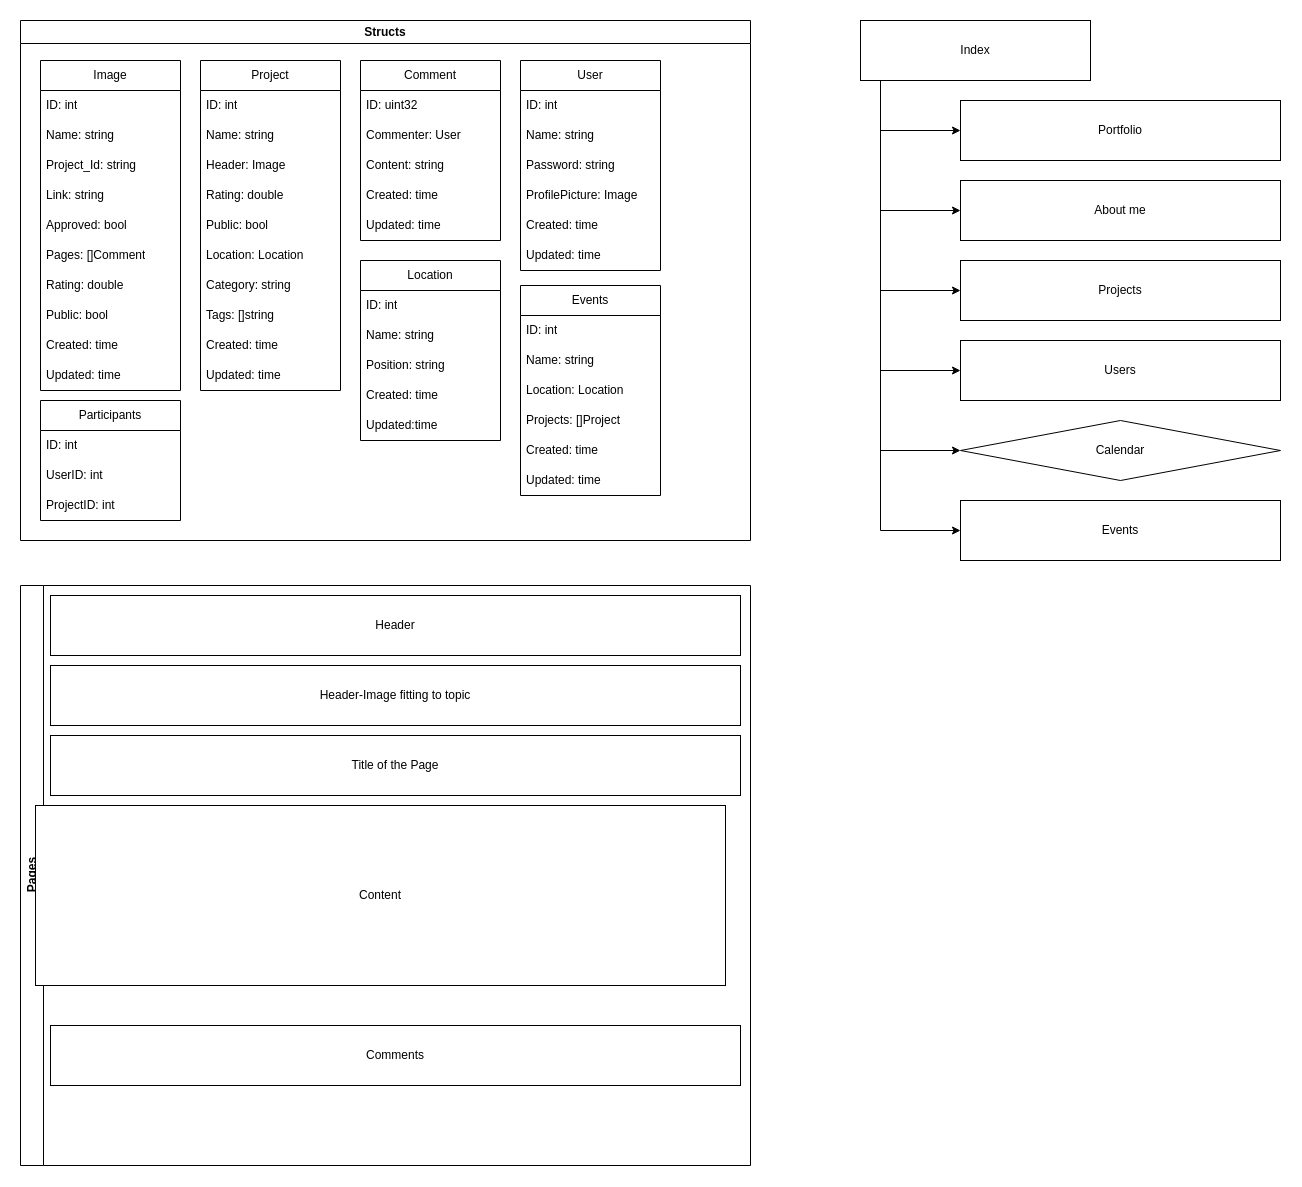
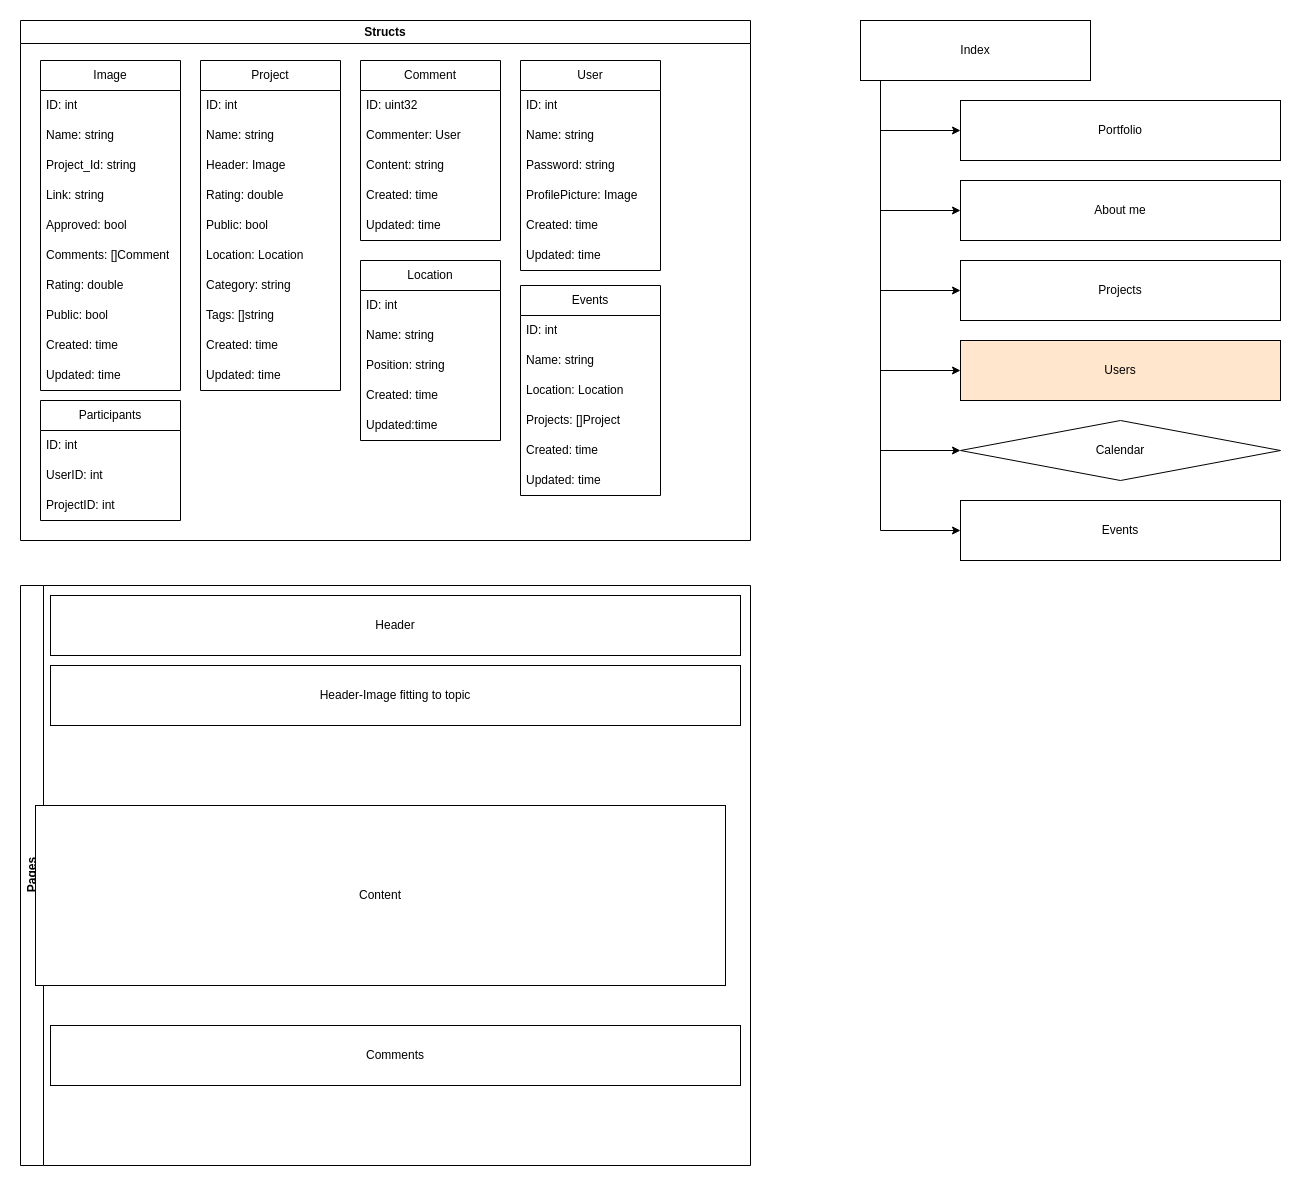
node "Pages: []Comment": label "Pages: []Comment" -> "Comments: []Comment"
node "Users": fillcolor #ffffff -> #ffe6cc
node "Title of the Page": removed
